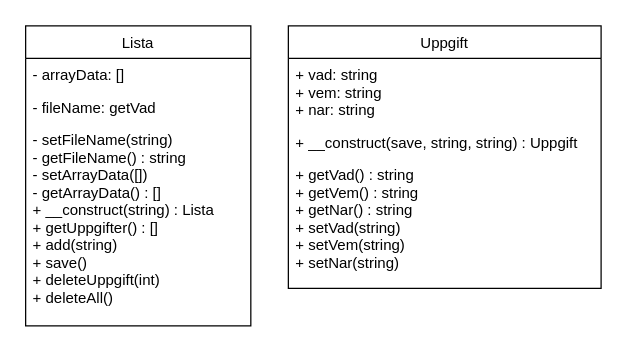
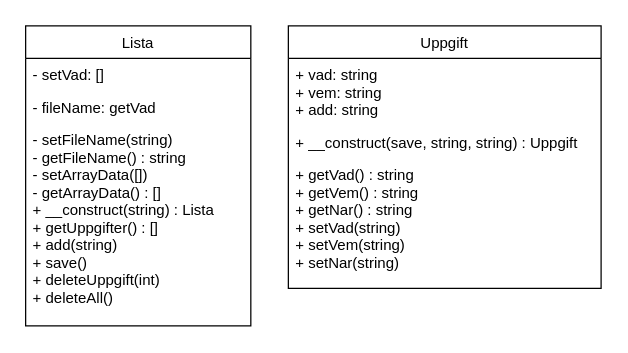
node "- arrayData: []": label "- arrayData: []" -> "- setVad: []"
node "+ vad: string + vem: string + nar: string": label "+ vad: string + vem: string + nar: string" -> "+ vad: string + vem: string + add: string"
